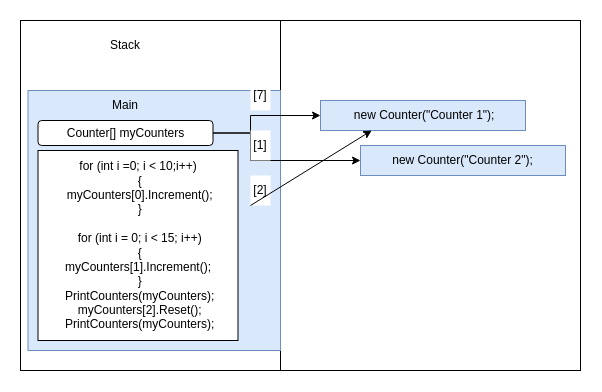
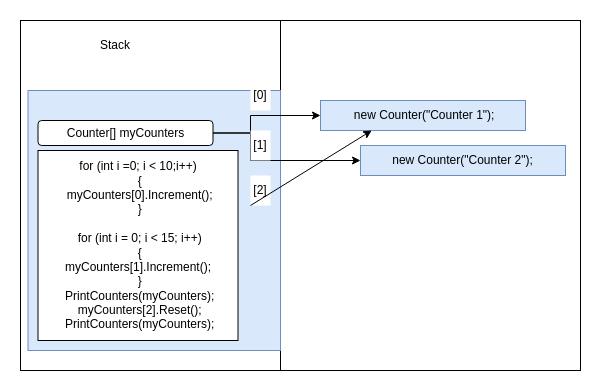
node "Stack": moved (126, 46) -> (116, 46)
node "[7]": label "[7]" -> "[0]"
node "Main": removed
